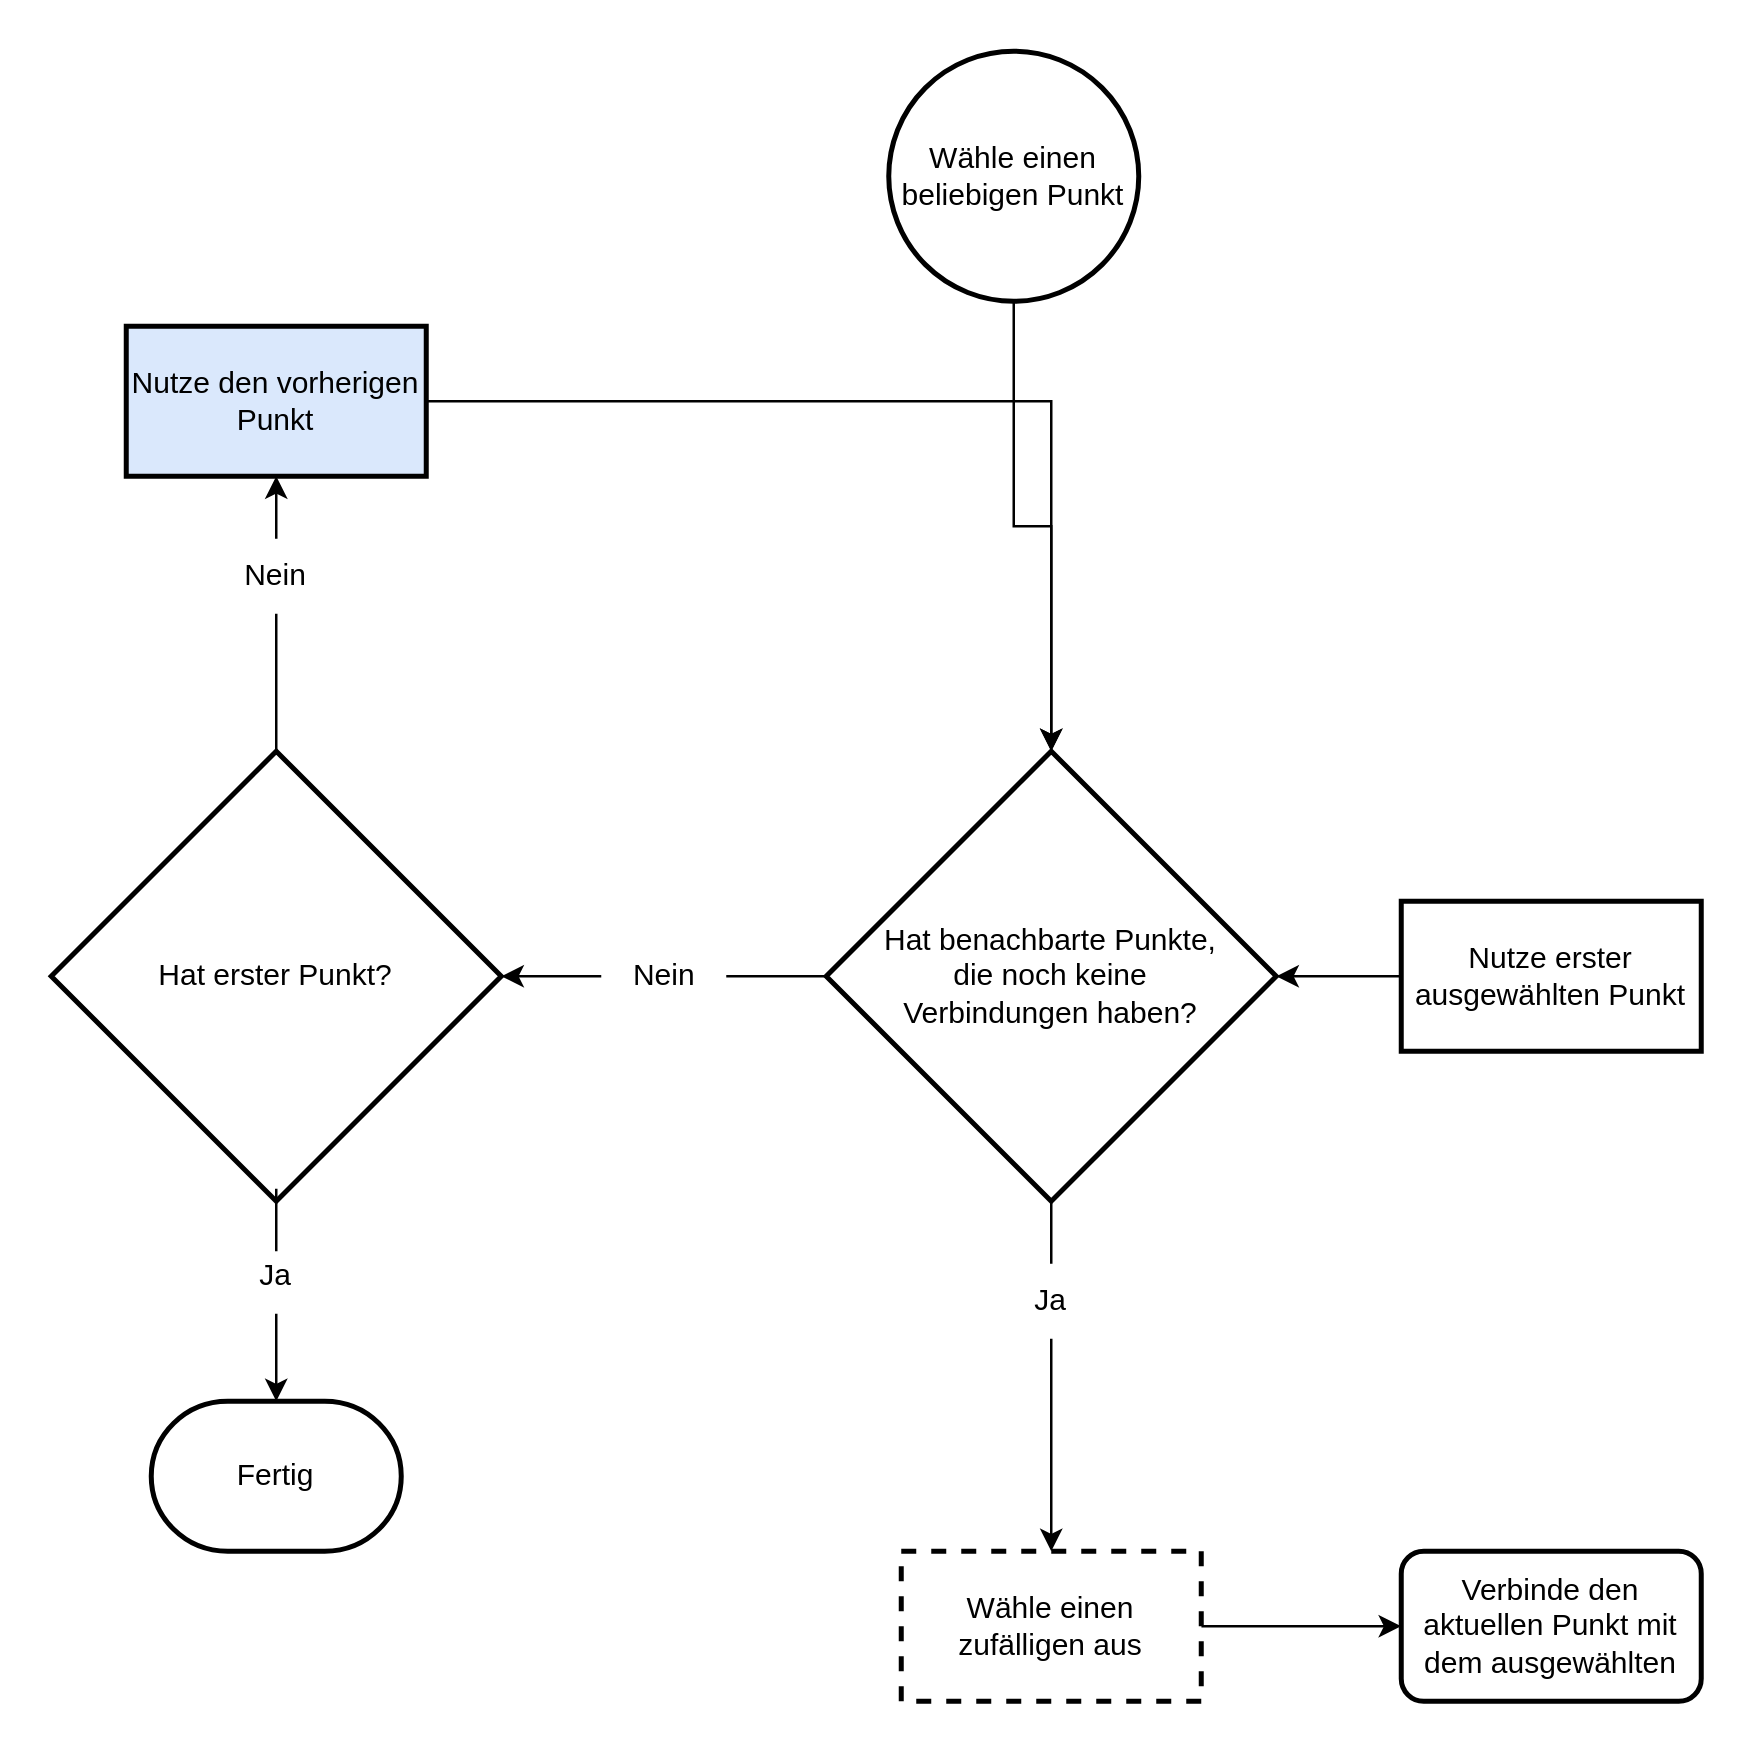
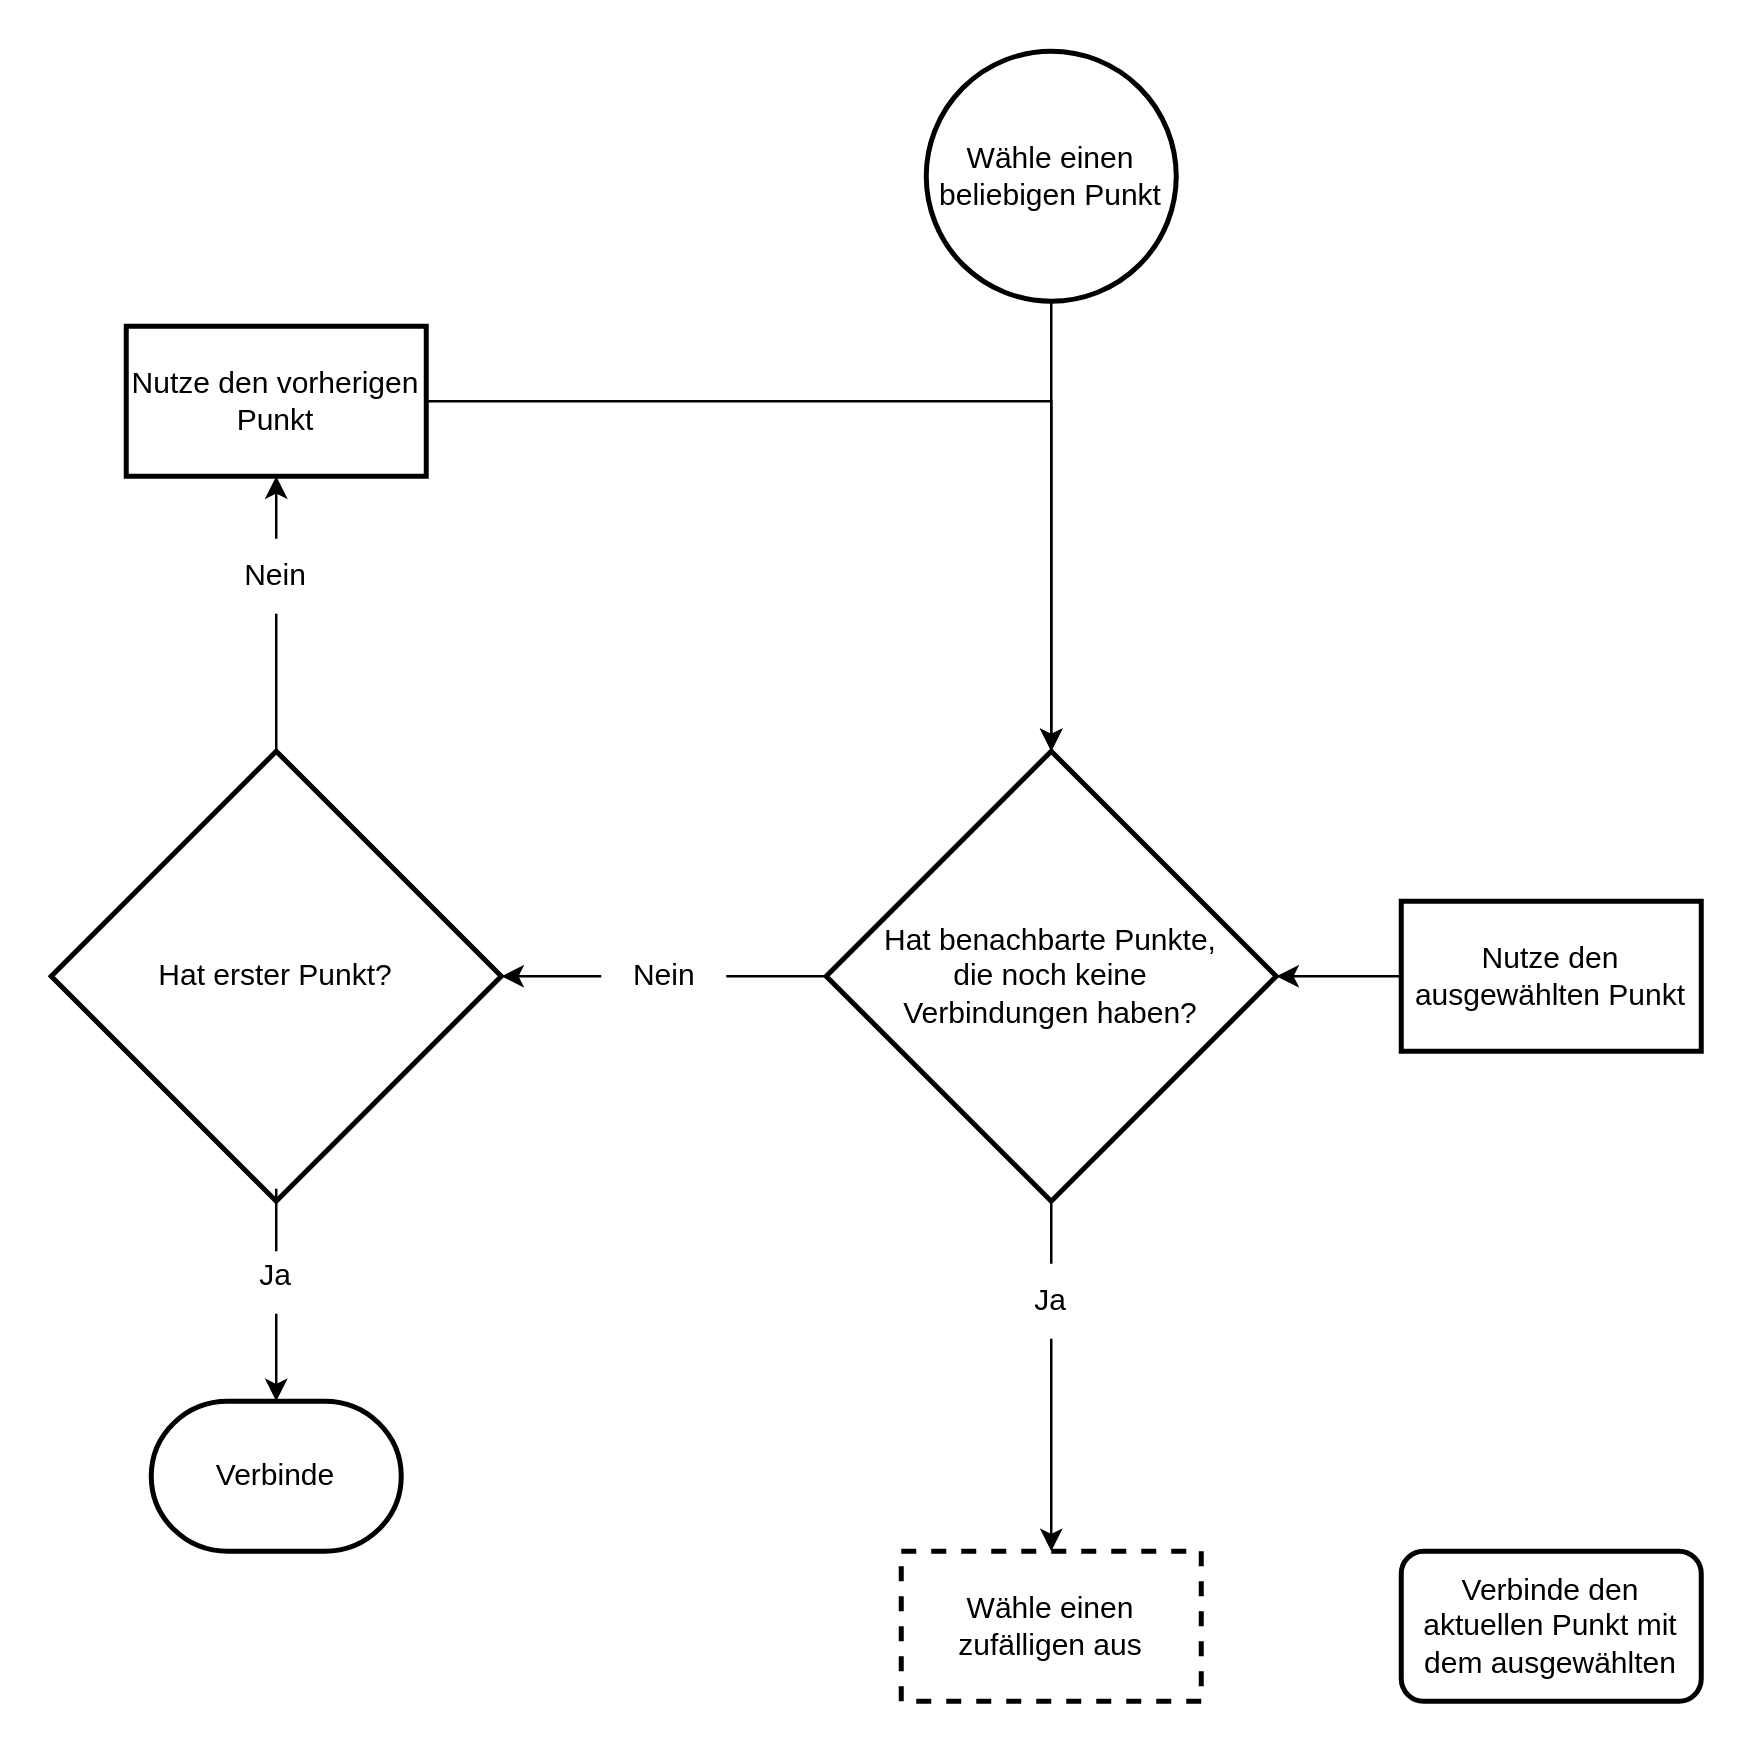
node "Wähle einen beliebigen Punkt": moved (1014, 176) -> (1051, 176)
node "Nutze den vorherigen Punkt": fillcolor #dae8fc -> #ffffff
node "Nutze erster ausgewählten Punkt": label "Nutze erster ausgewählten Punkt" -> "Nutze den ausgewählten Punkt"
node "Fertig": label "Fertig" -> "Verbinde"
edge "Wähle einen zufälligen aus" -> "Verbinde den aktuellen Punkt mit dem ausgewählten": removed
